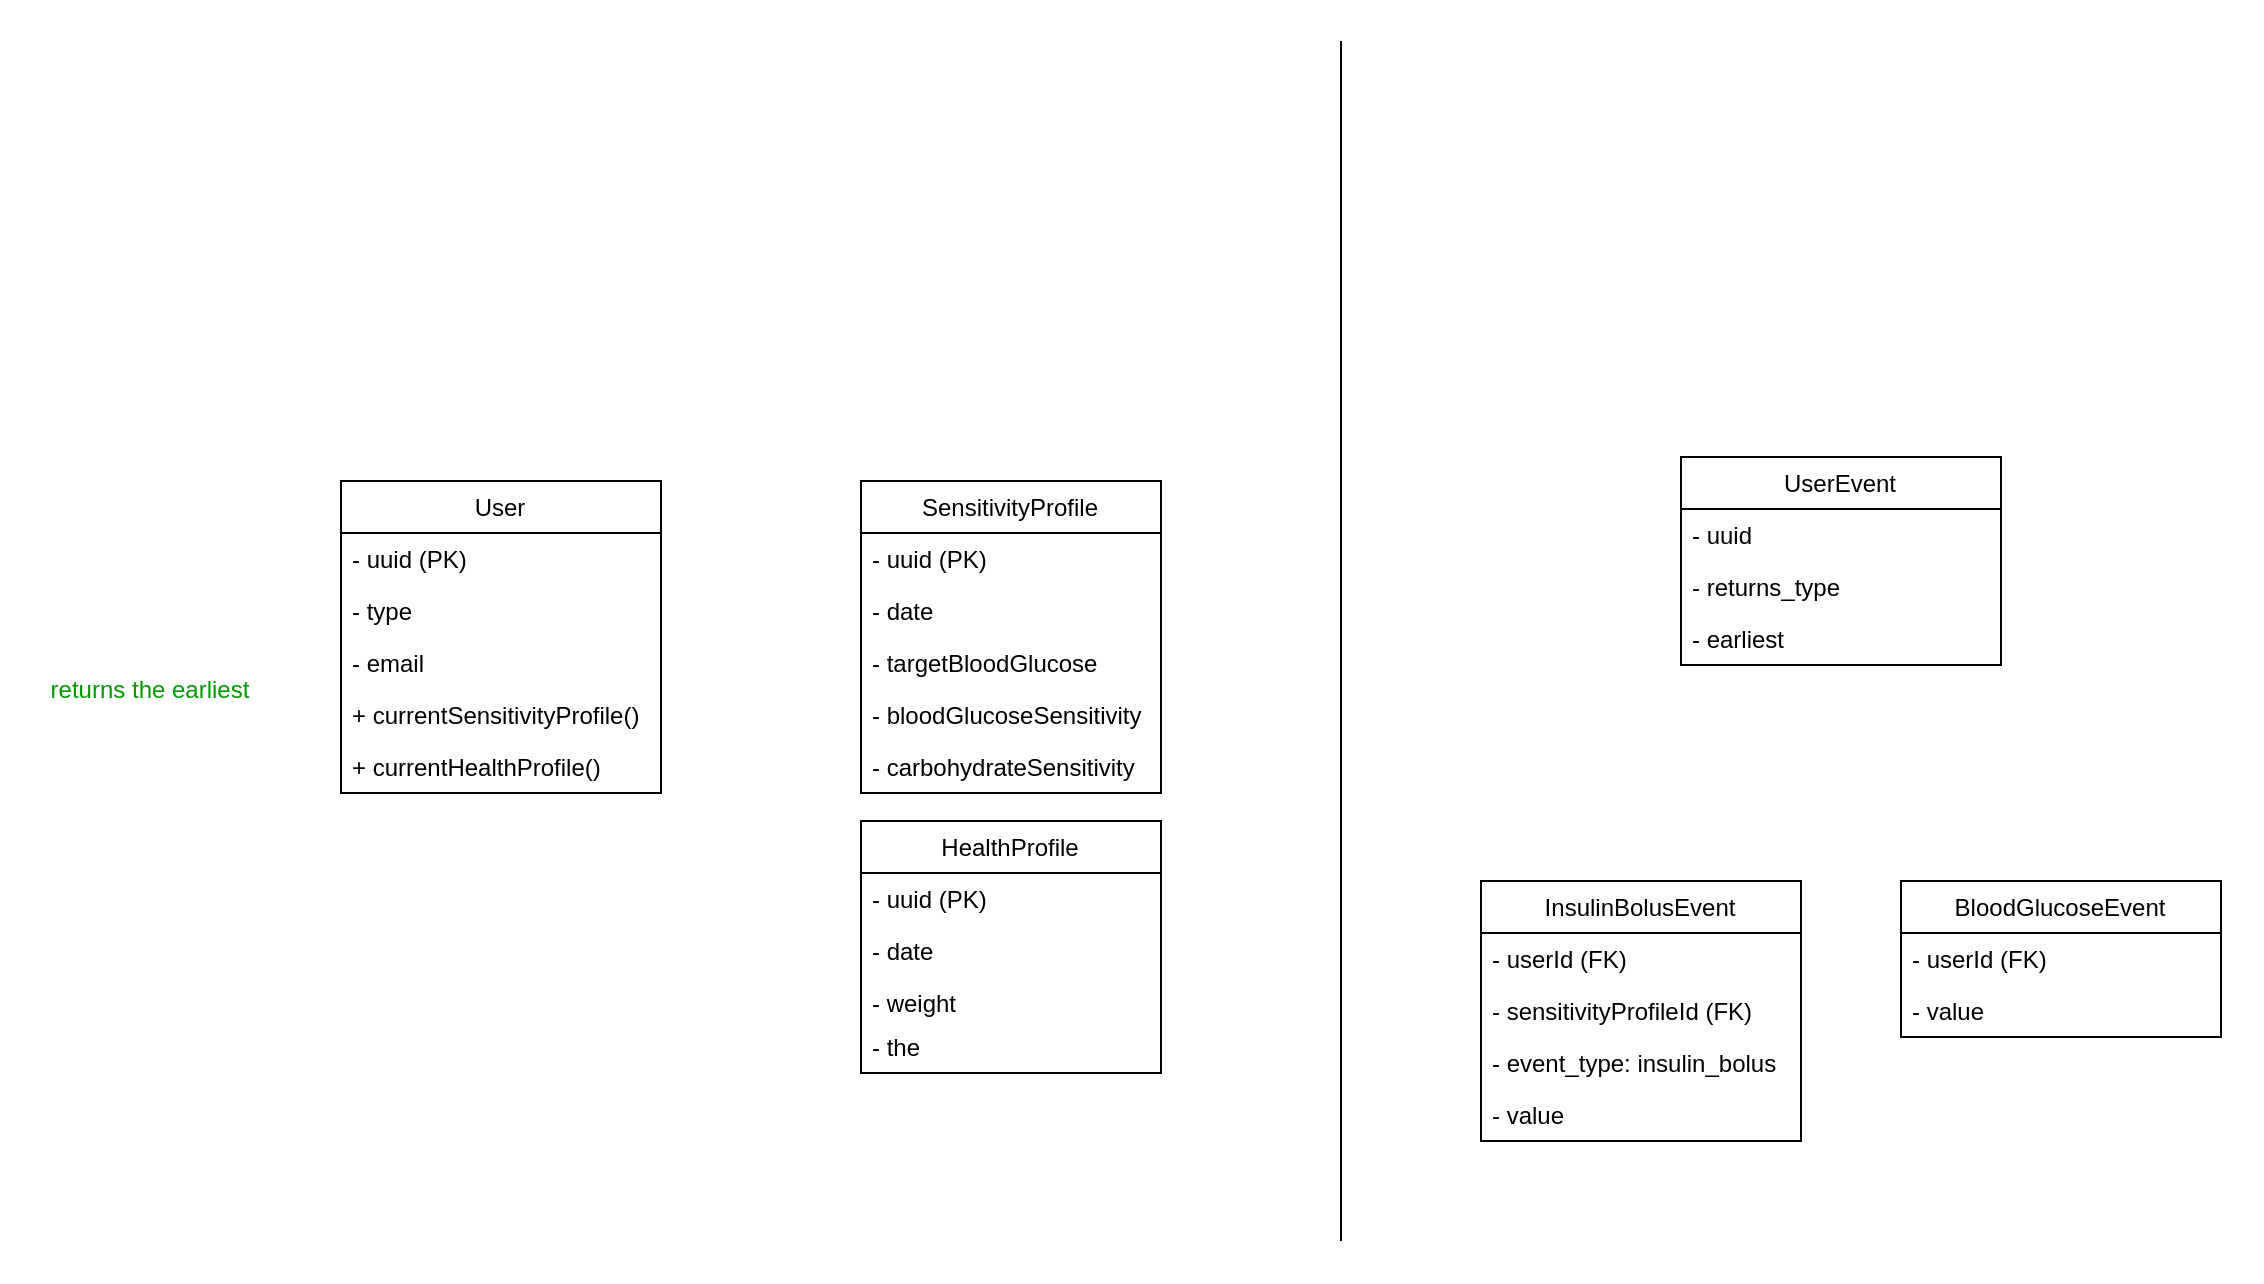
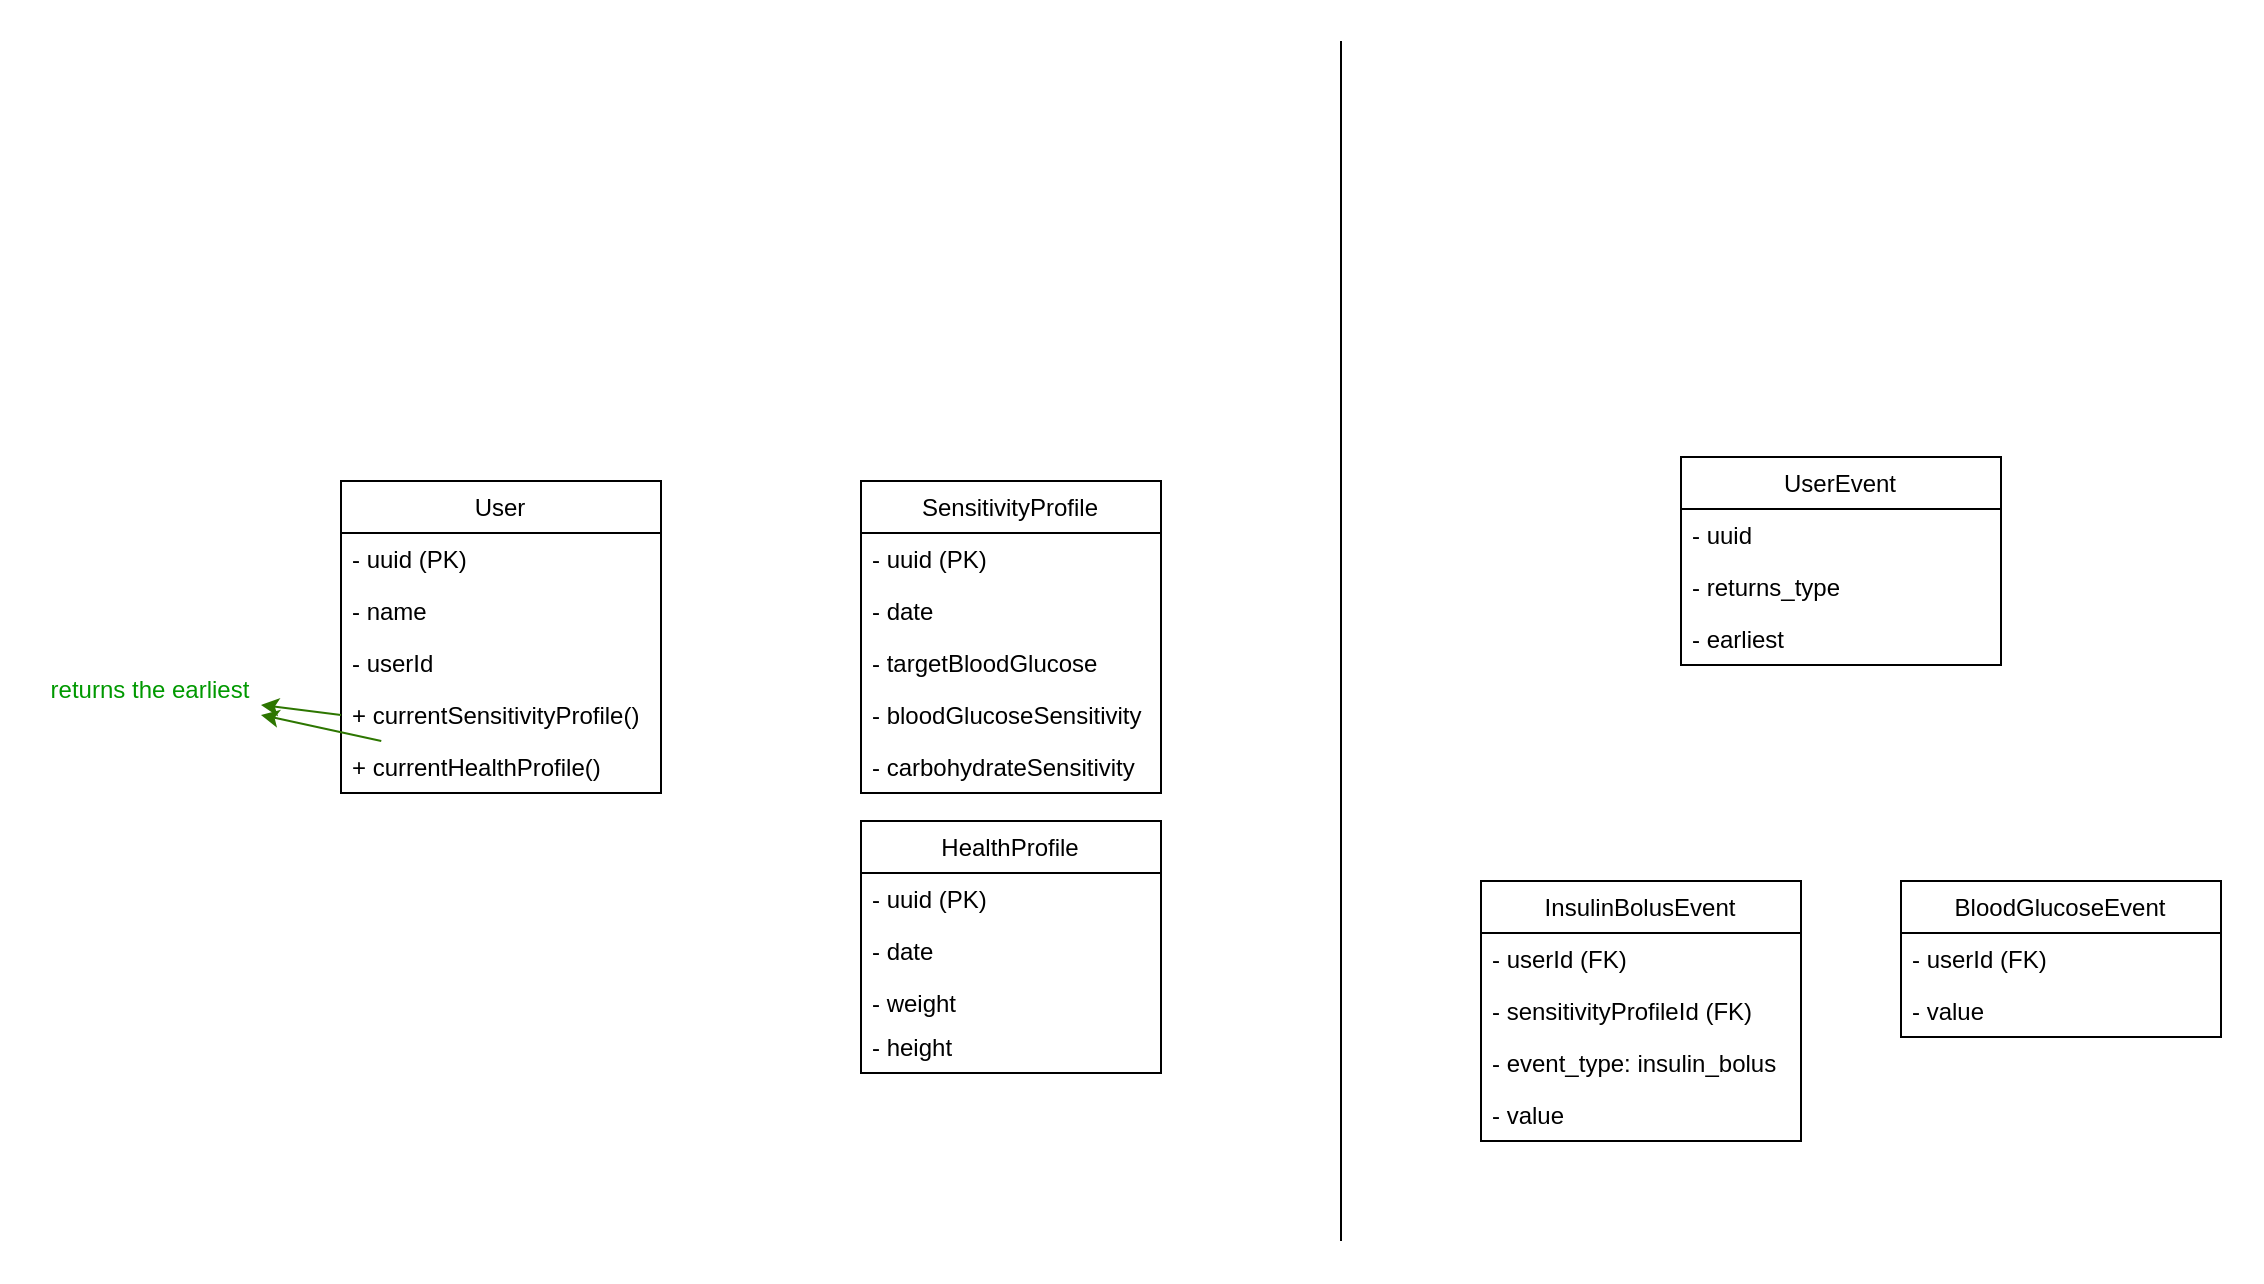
node "- type": label "- type" -> "- name"
node "- email": label "- email" -> "- userId"
edge "+ currentSensitivityProfile()" -> "returns the earliest": added
edge "+ currentHealthProfile()" -> "returns the earliest": added
node "- the": label "- the" -> "- height"
